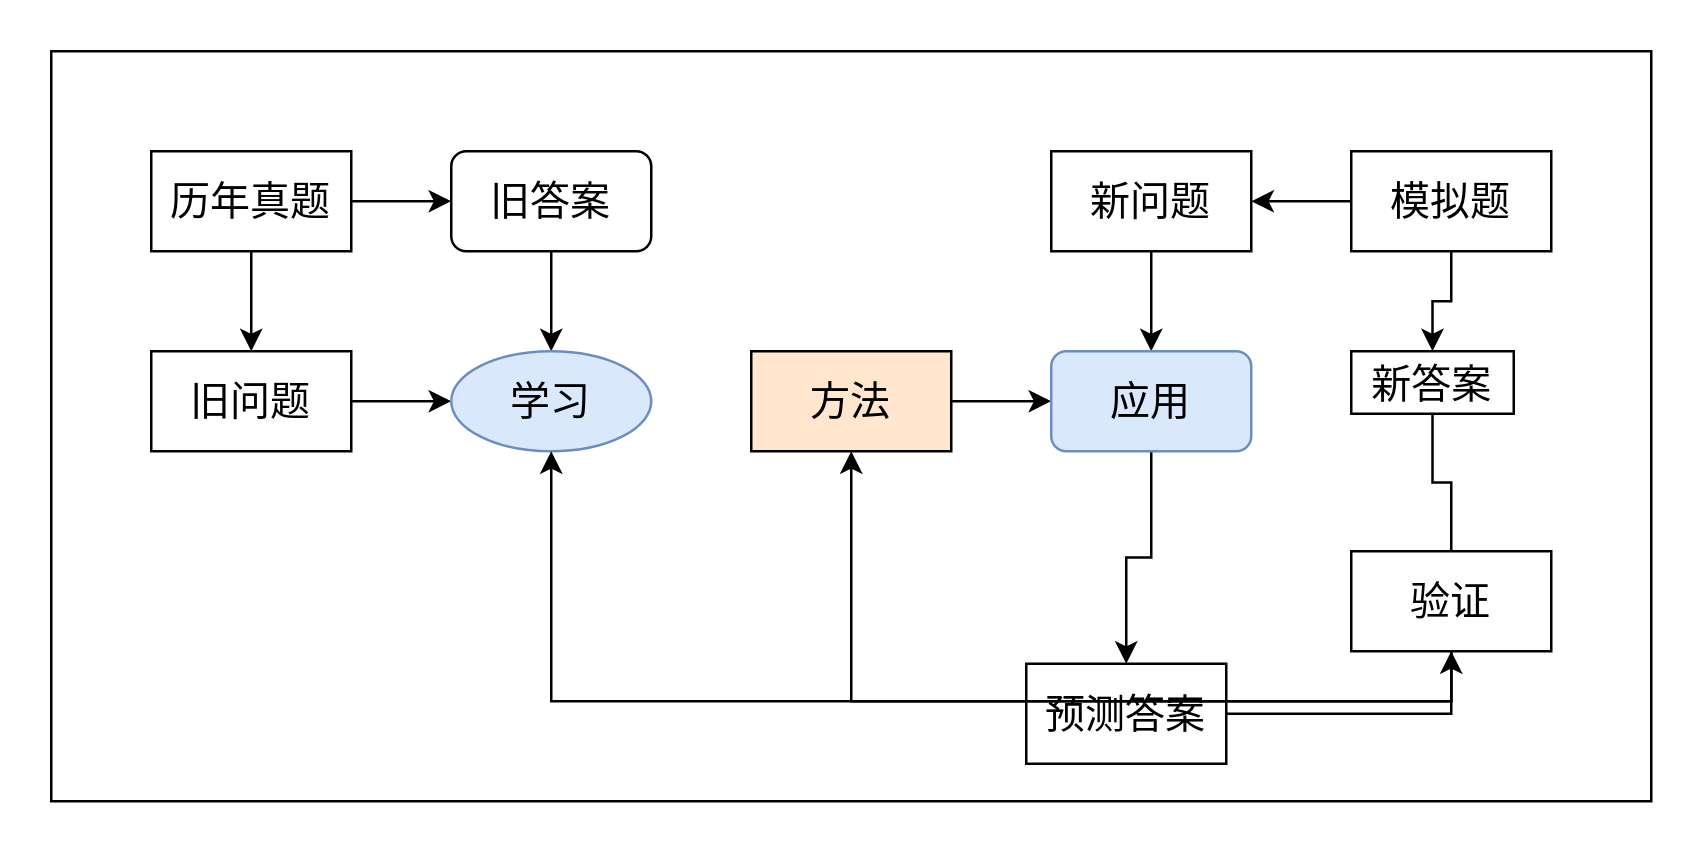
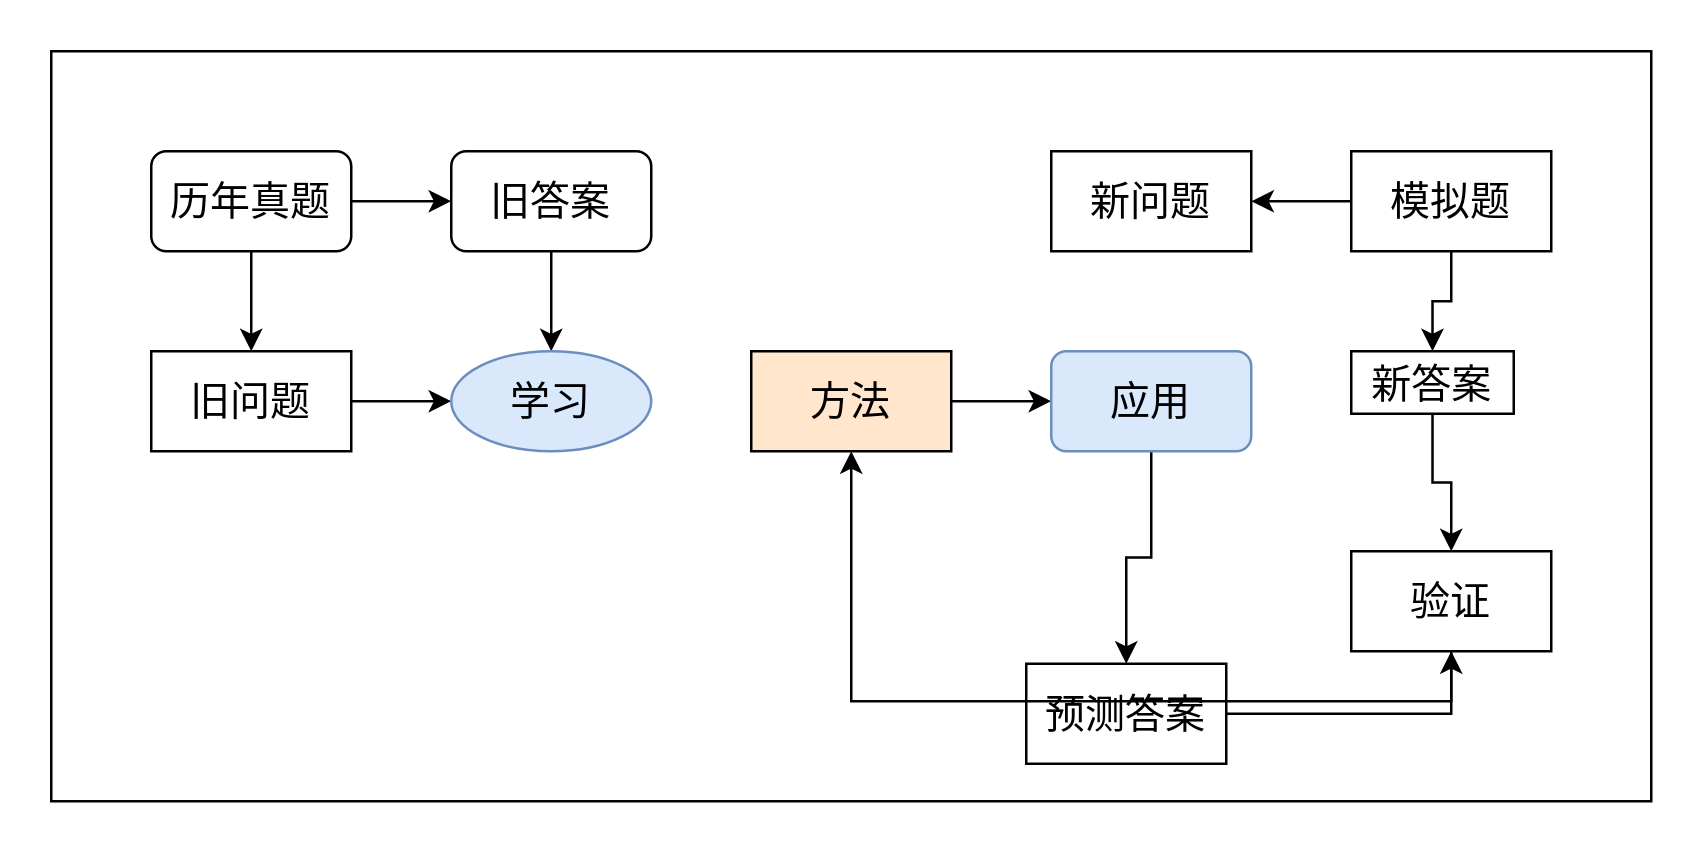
node "历年真题": shape rectangle -> rounded rectangle
edge "新问题" -> "应用": removed
edge "新答案" -- "验证": arrowhead none -> classic
edge "验证" -> "学习": removed
